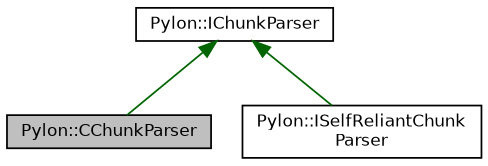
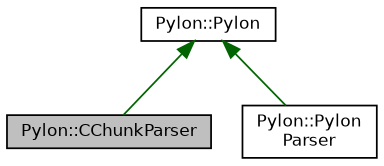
node "Pylon::IChunkParser": label "Pylon::IChunkParser" -> "Pylon::Pylon"
node "Pylon::ISelfReliantChunk Parser": label "Pylon::ISelfReliantChunk Parser" -> "Pylon::Pylon Parser"
